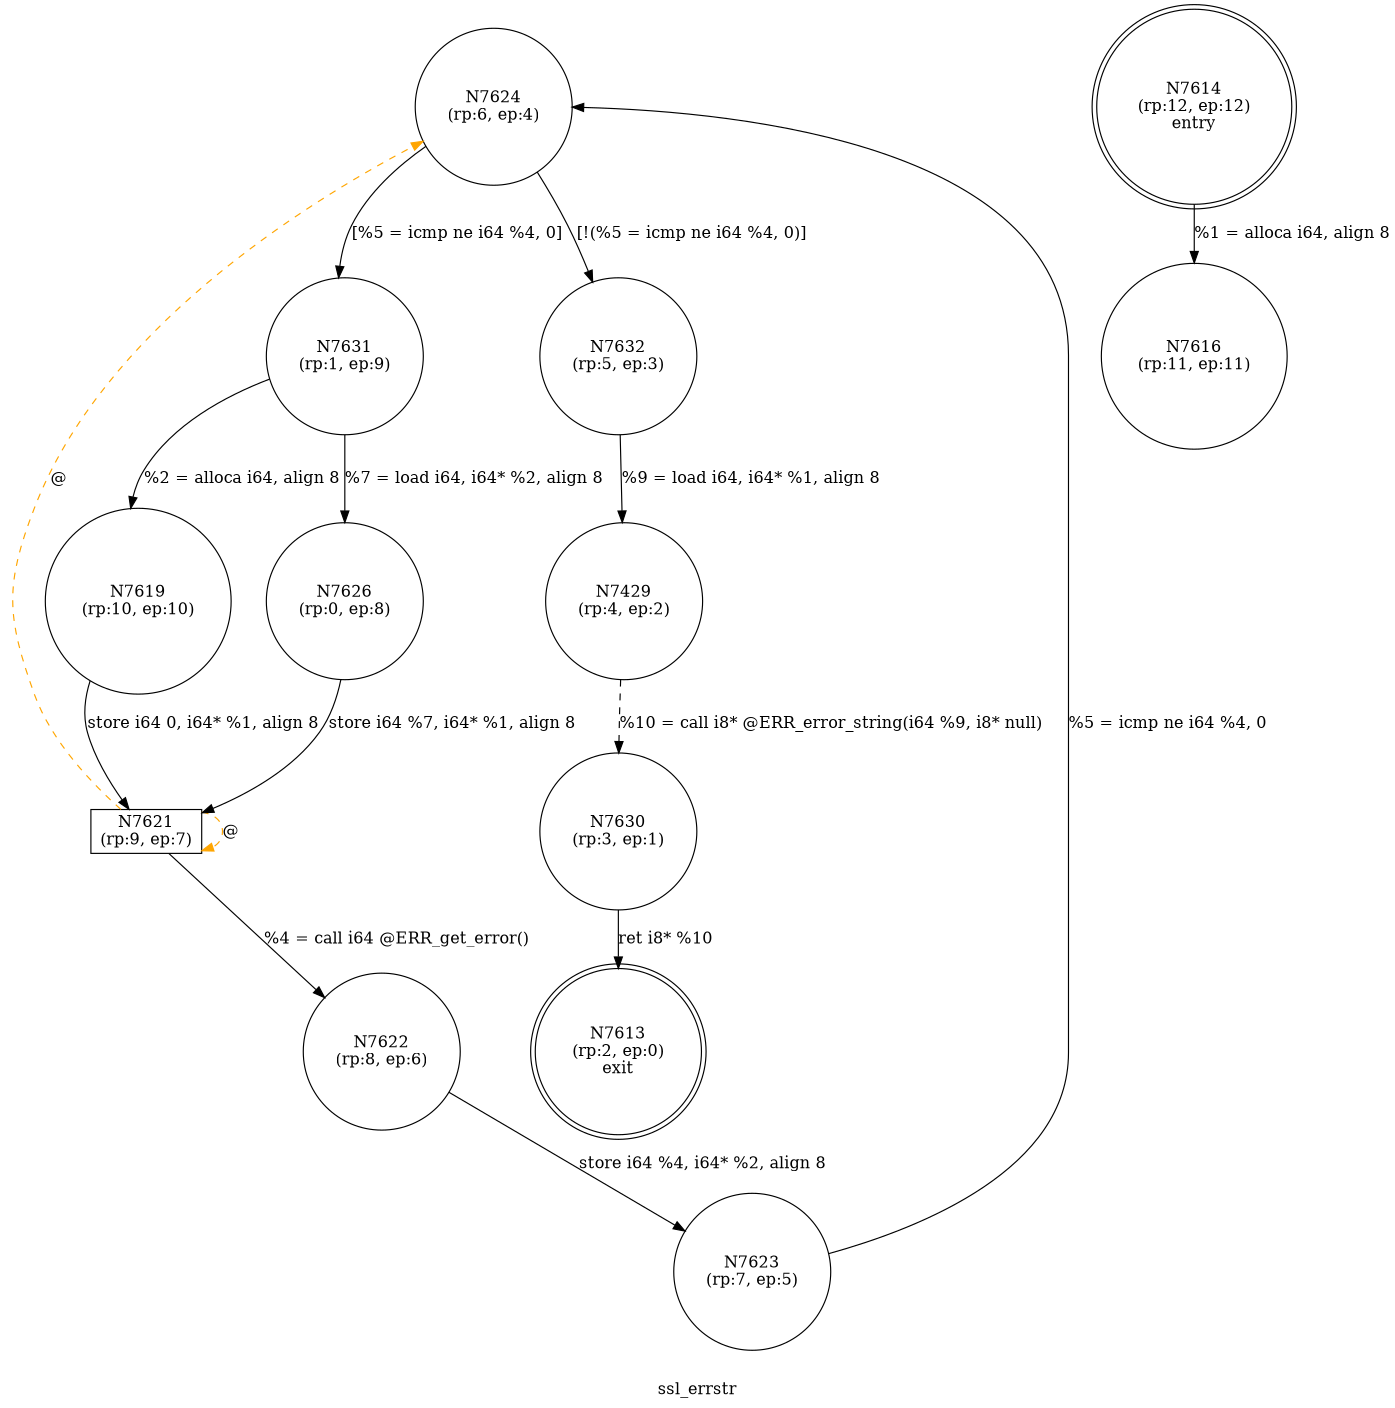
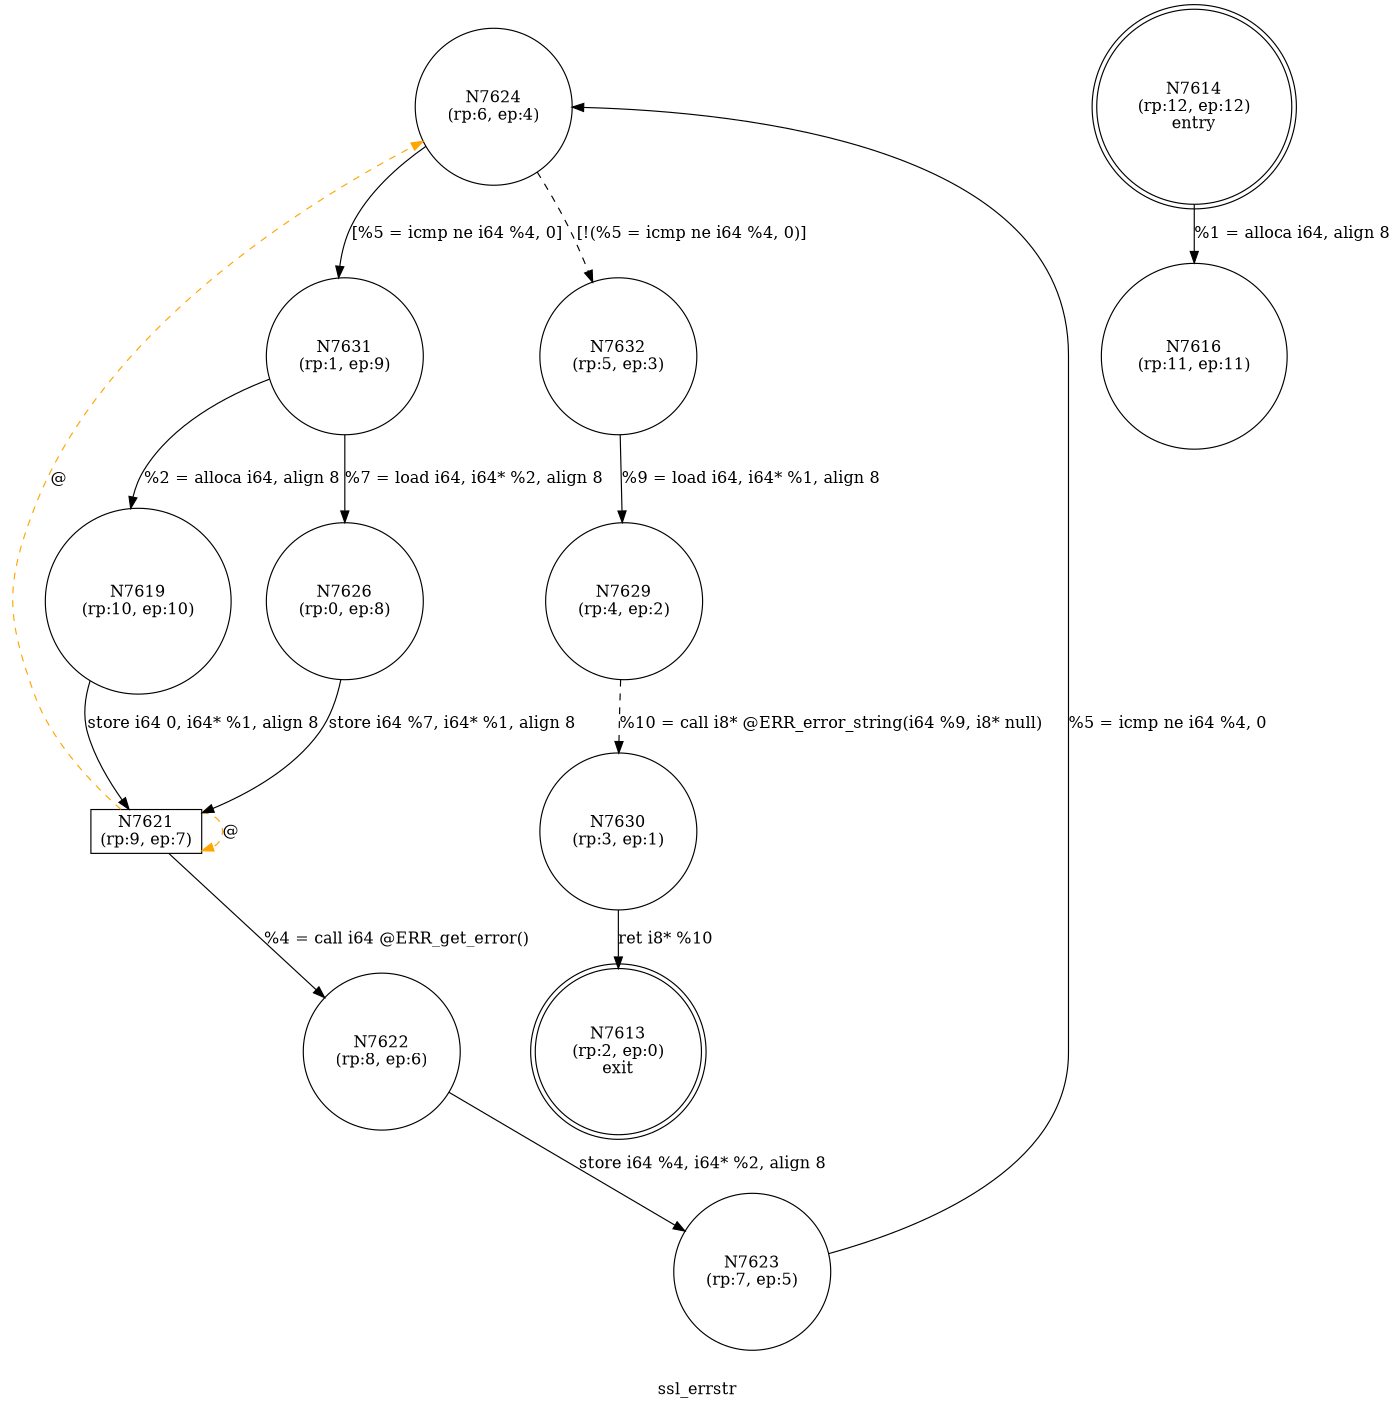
edge "N7624 (rp:6, ep:4)" -> "N7632 (rp:5, ep:3)": style solid -> dashed
node "N7429 (rp:4, ep:2)": label "N7429 (rp:4, ep:2)" -> "N7629 (rp:4, ep:2)"
